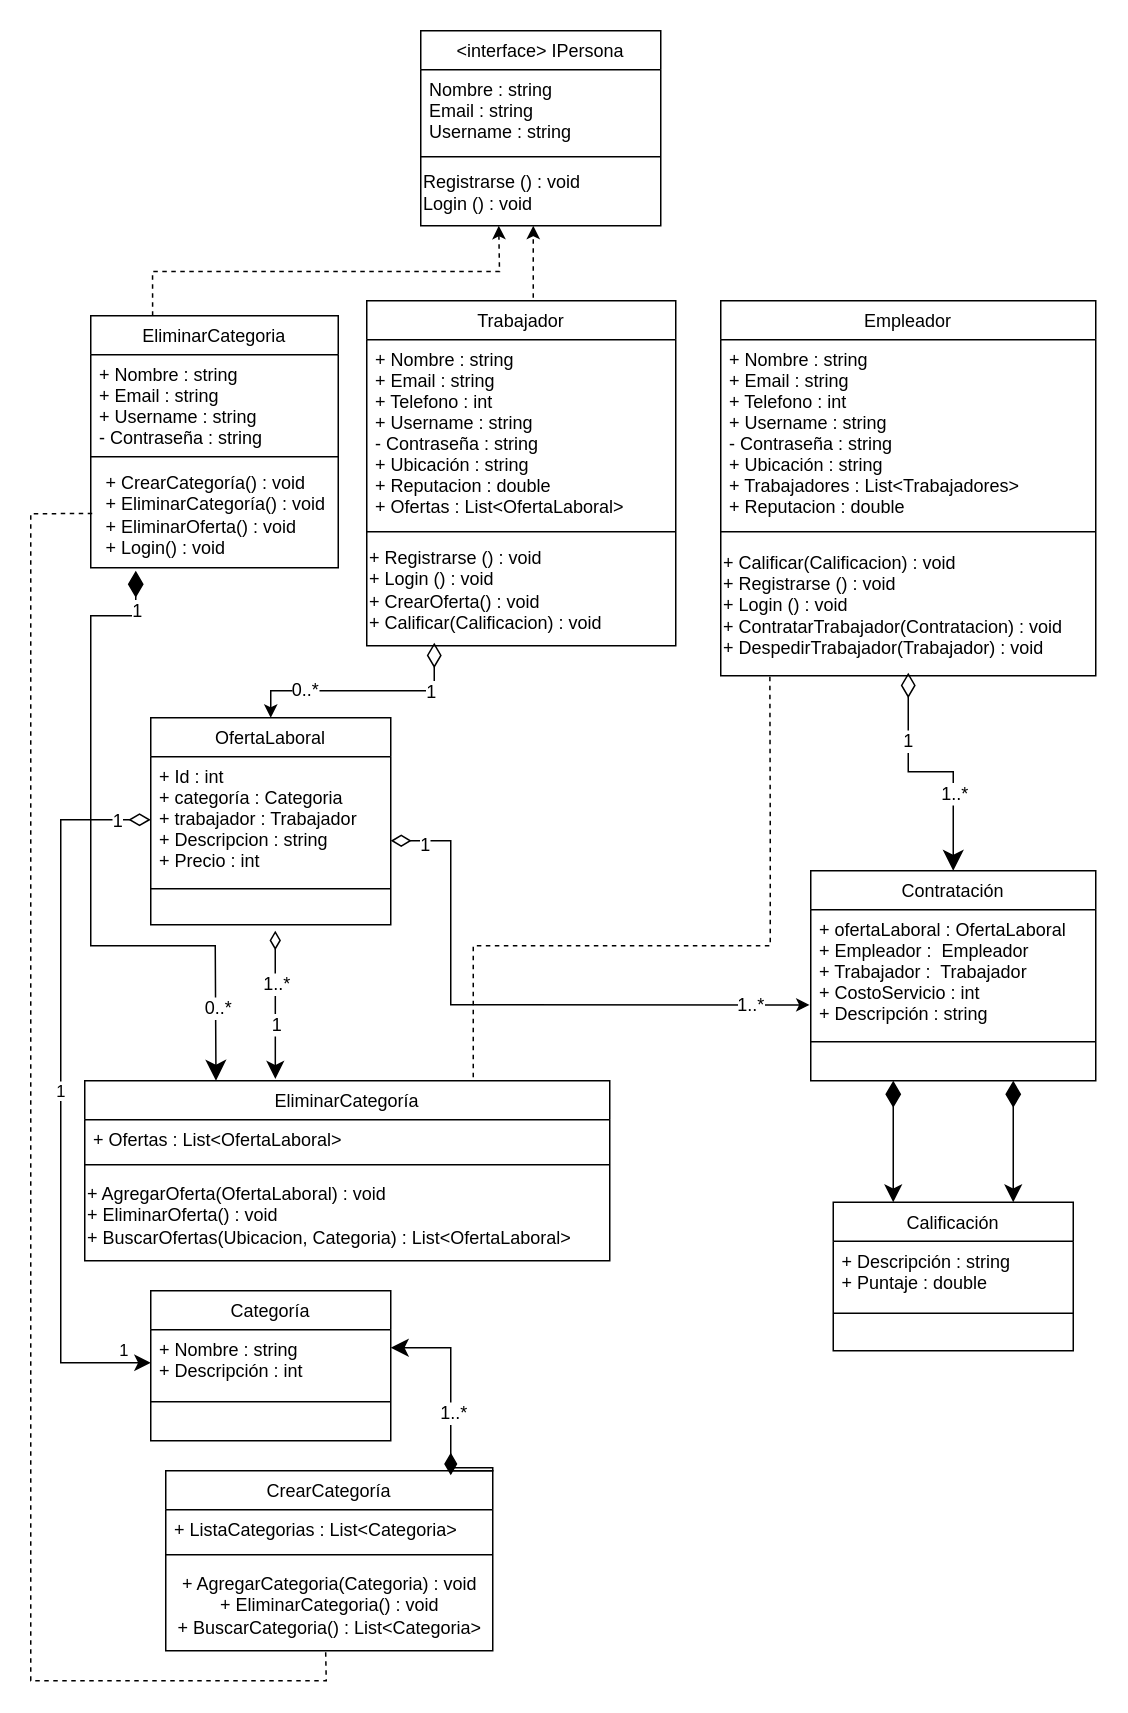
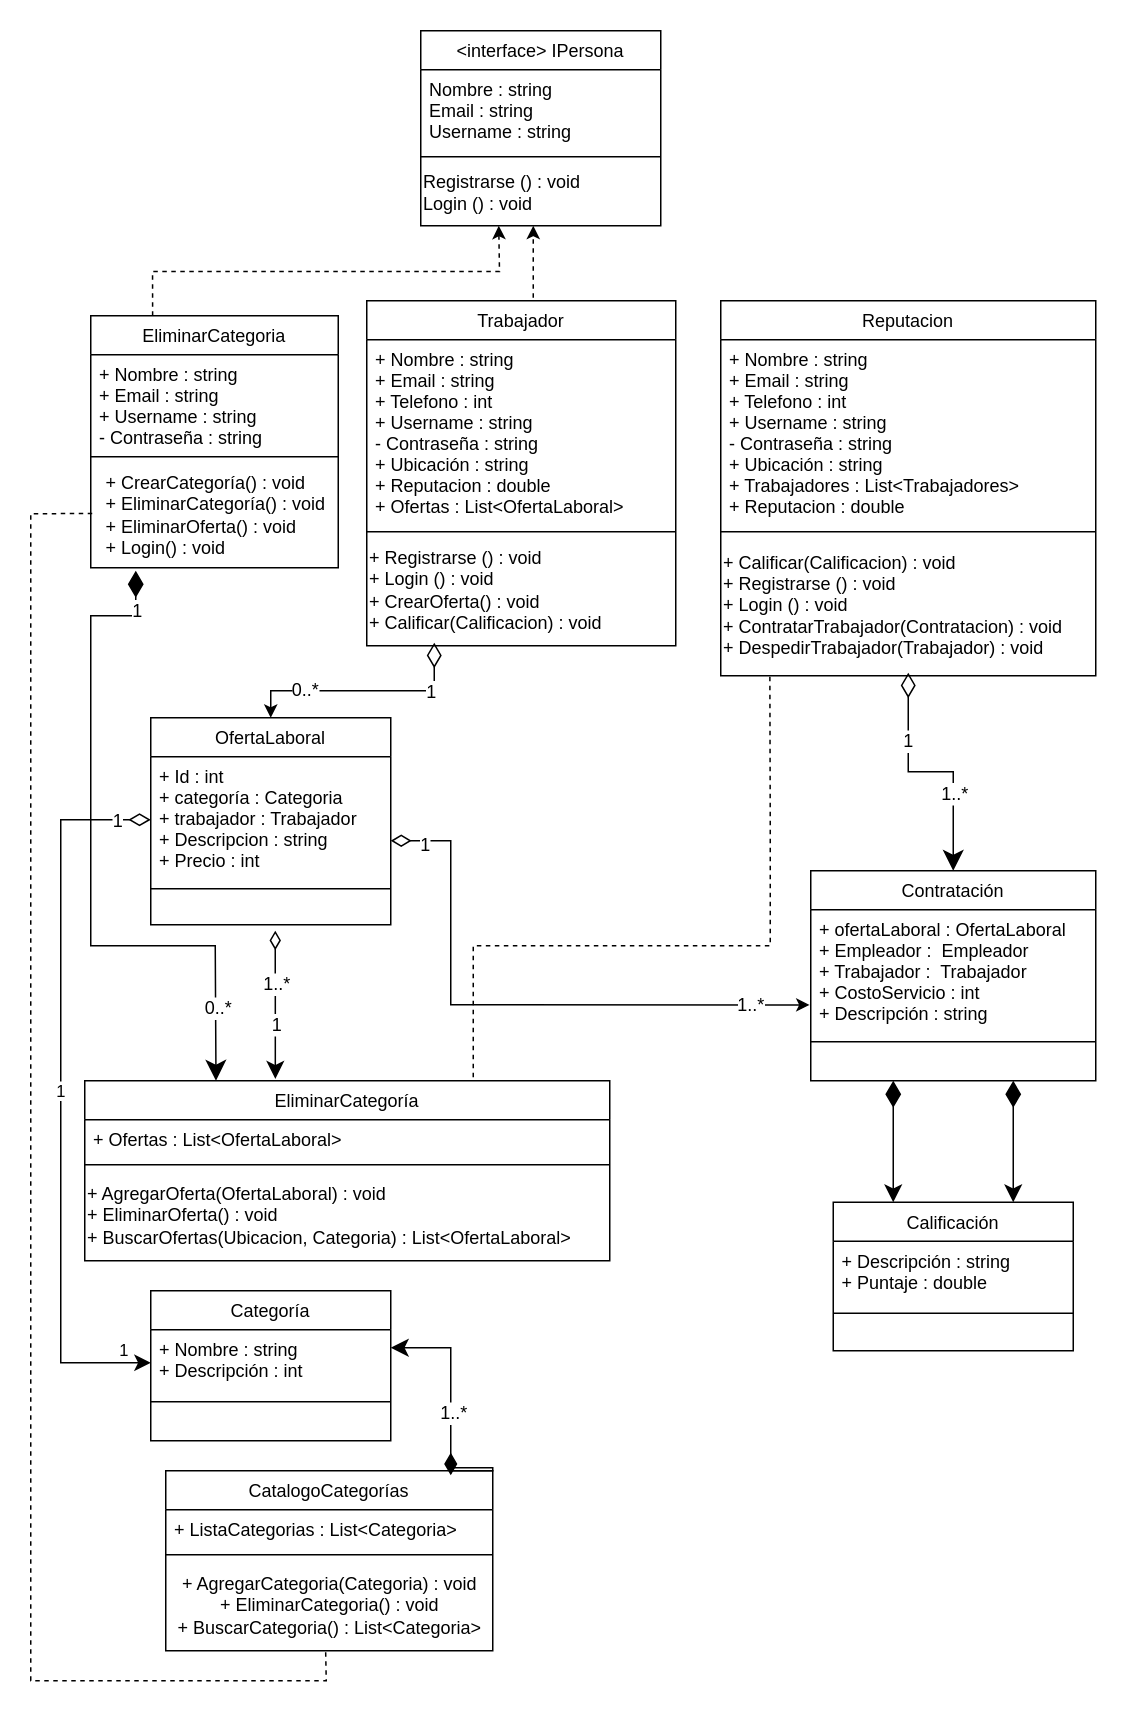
node "Empleador": label "Empleador" -> "Reputacion"
node "CrearCategoría": label "CrearCategoría" -> "CatalogoCategorías"
